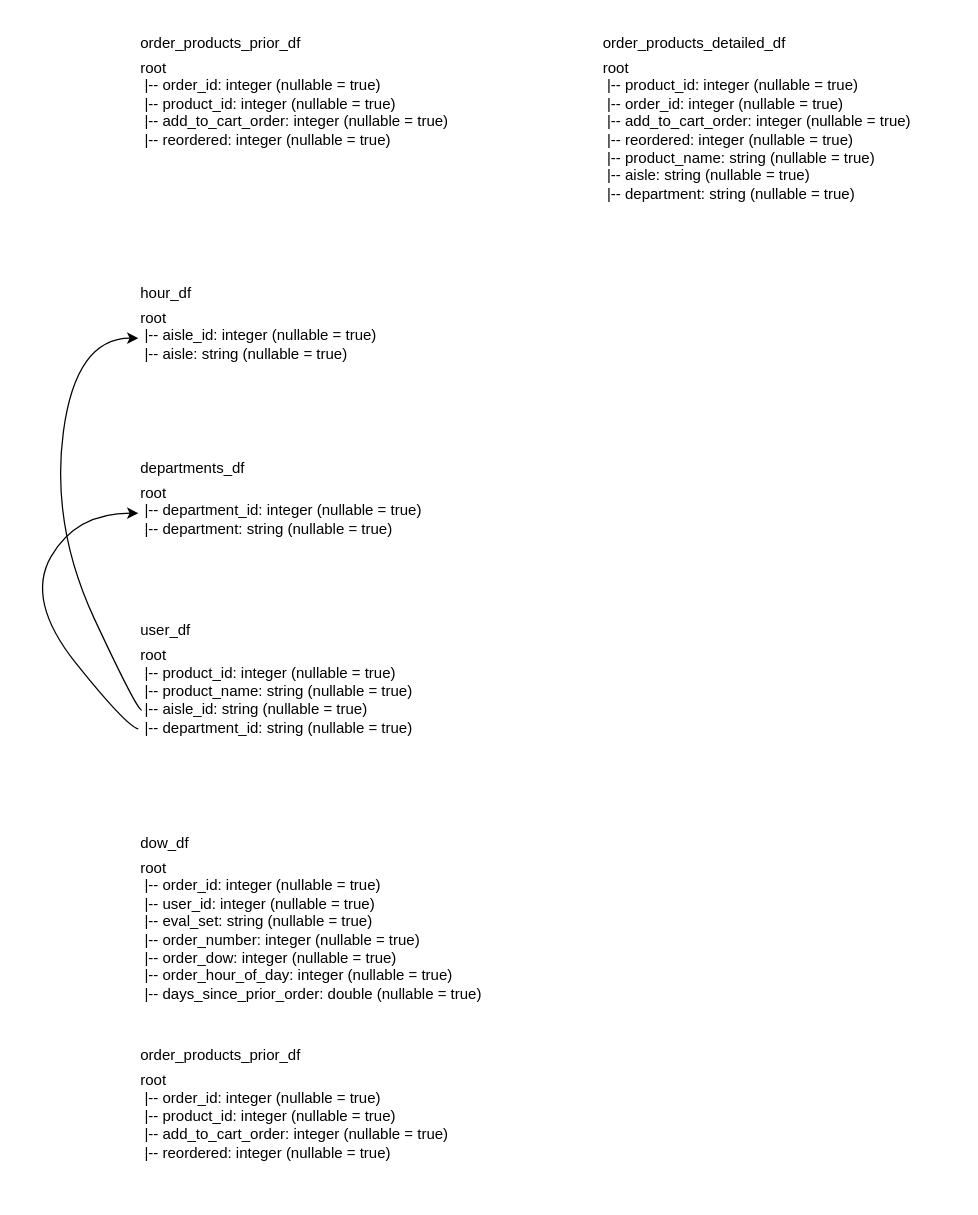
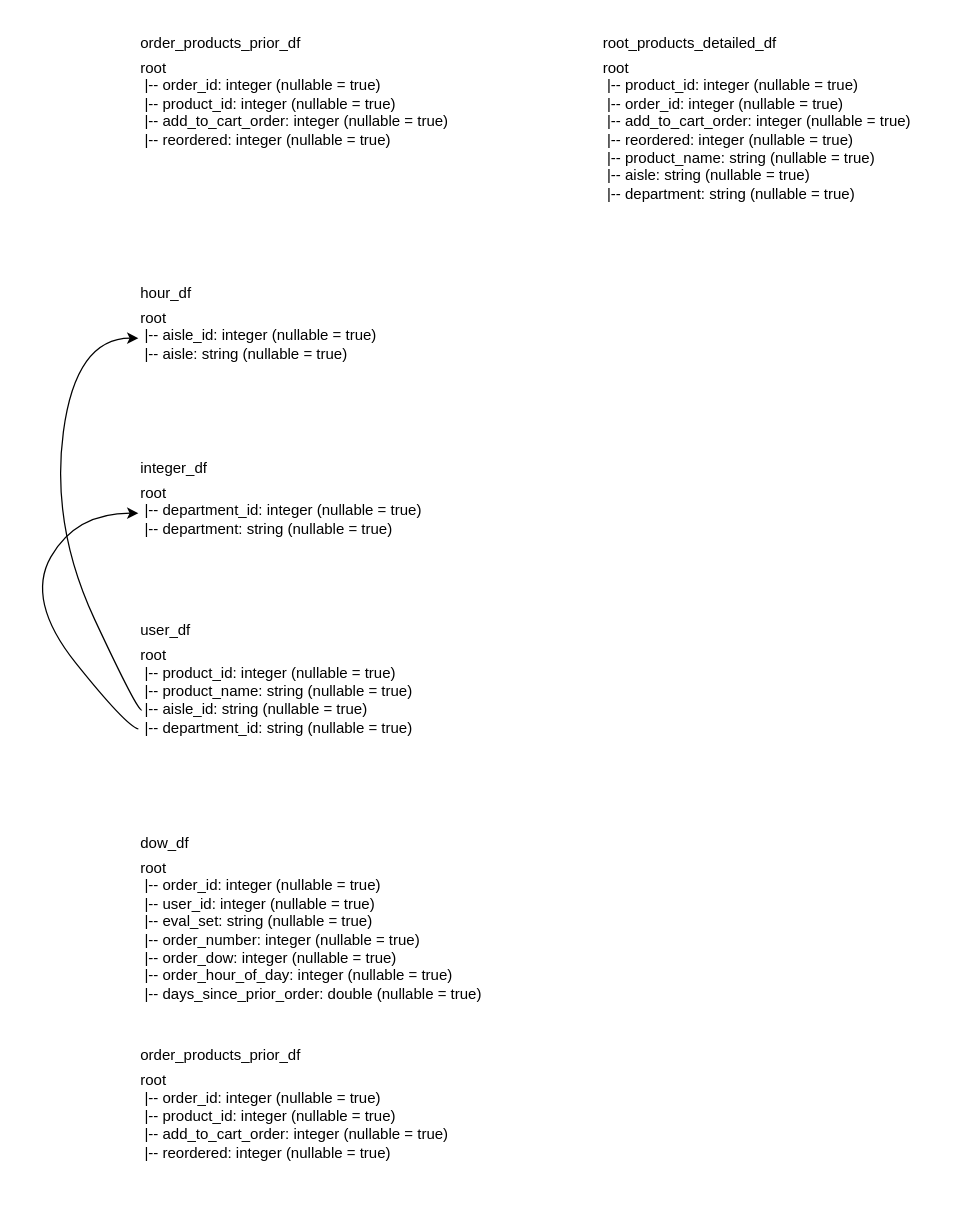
node "order_products_detailed_df": label "order_products_detailed_df" -> "root_products_detailed_df"
node "departments_df": label "departments_df" -> "integer_df"
